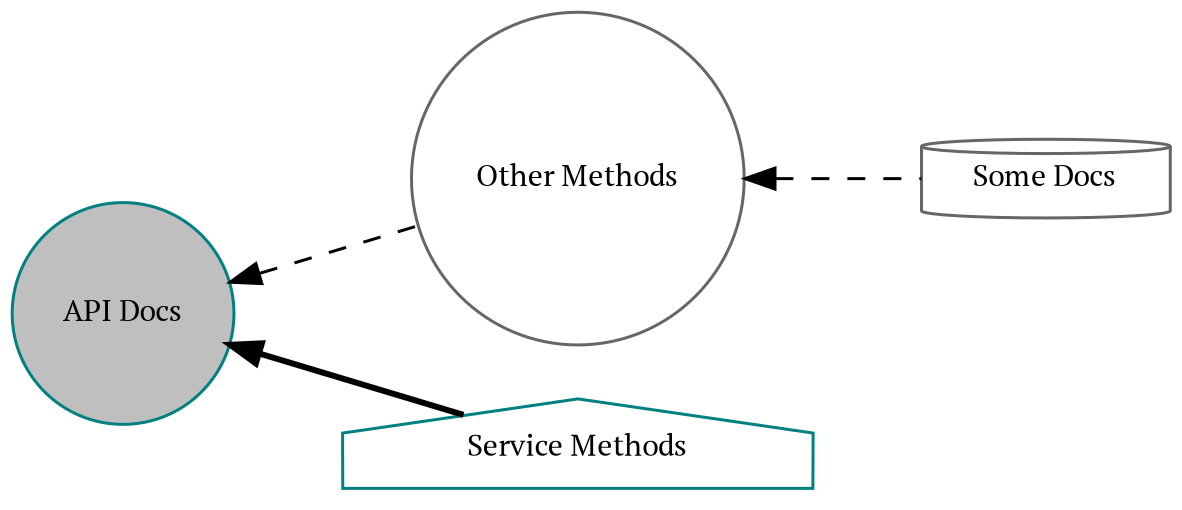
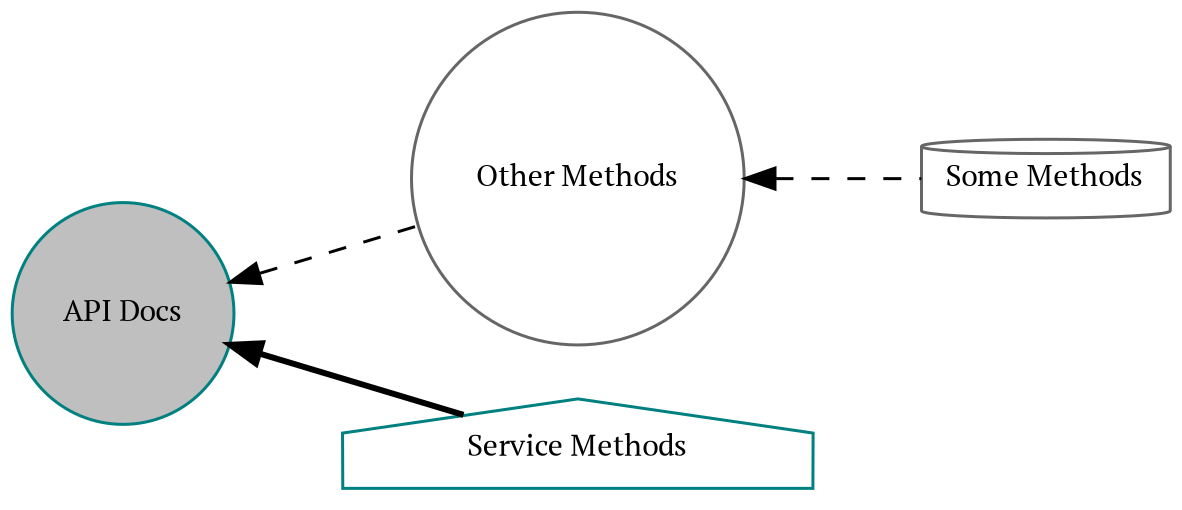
node "Some Docs": label "Some Docs" -> "Some Methods"
